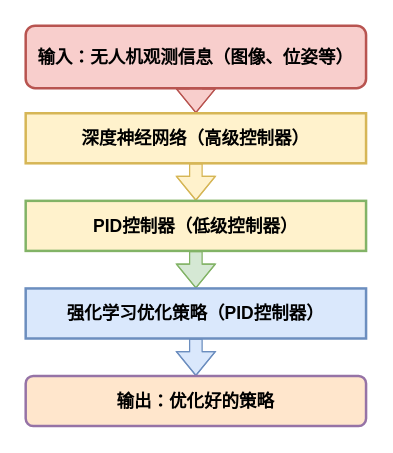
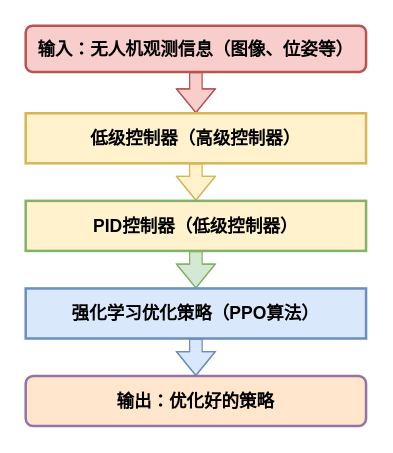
node "输入：无人机观测信息（图像、位姿等）": size 340x63 -> 340x46
node "深度神经网络（高级控制器）": label "深度神经网络（高级控制器）" -> "低级控制器（高级控制器）"
node "强化学习优化策略（PID控制器）": label "强化学习优化策略（PID控制器）" -> "强化学习优化策略（PPO算法）"
